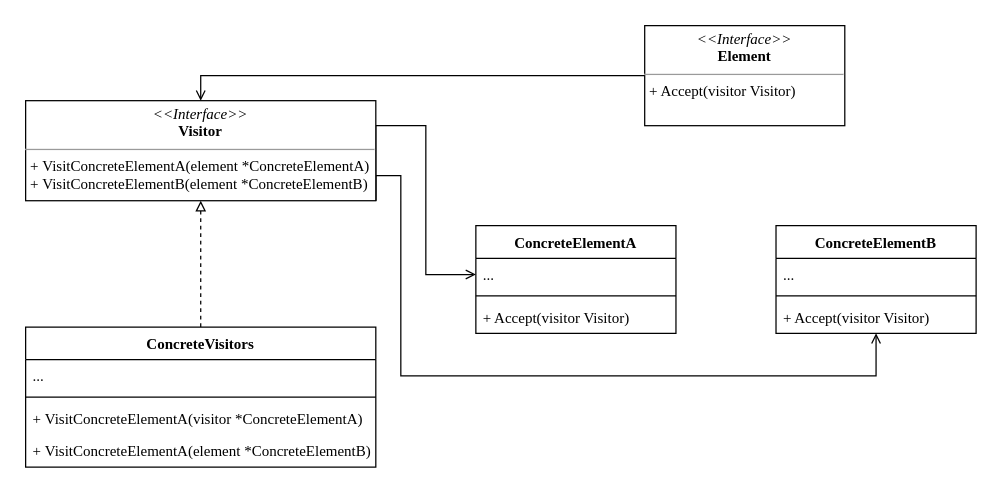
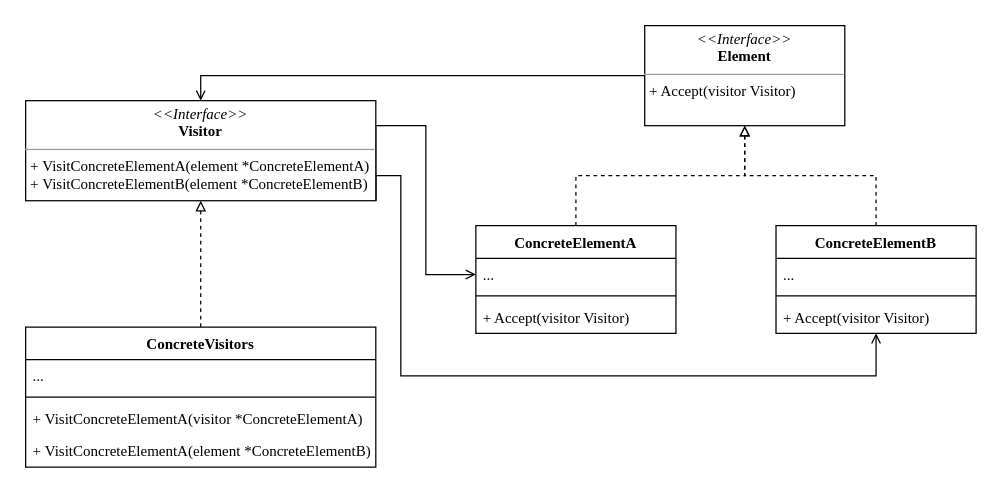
edge "ConcreteElementA" -> "<<Interface>> Element + Accept(visitor Visitor)": added
edge "ConcreteElementB" -> "<<Interface>> Element + Accept(visitor Visitor)": added
